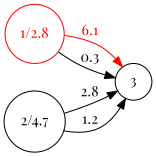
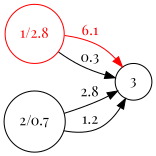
node "2/4.7": label "2/4.7" -> "2/0.7"
